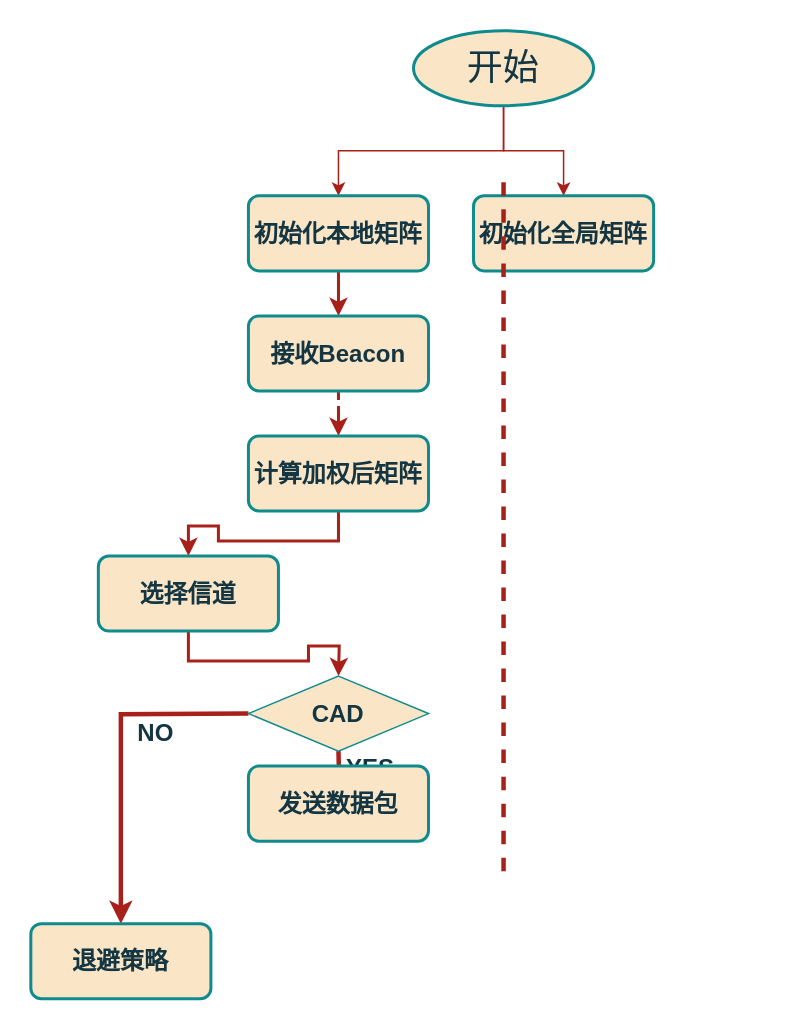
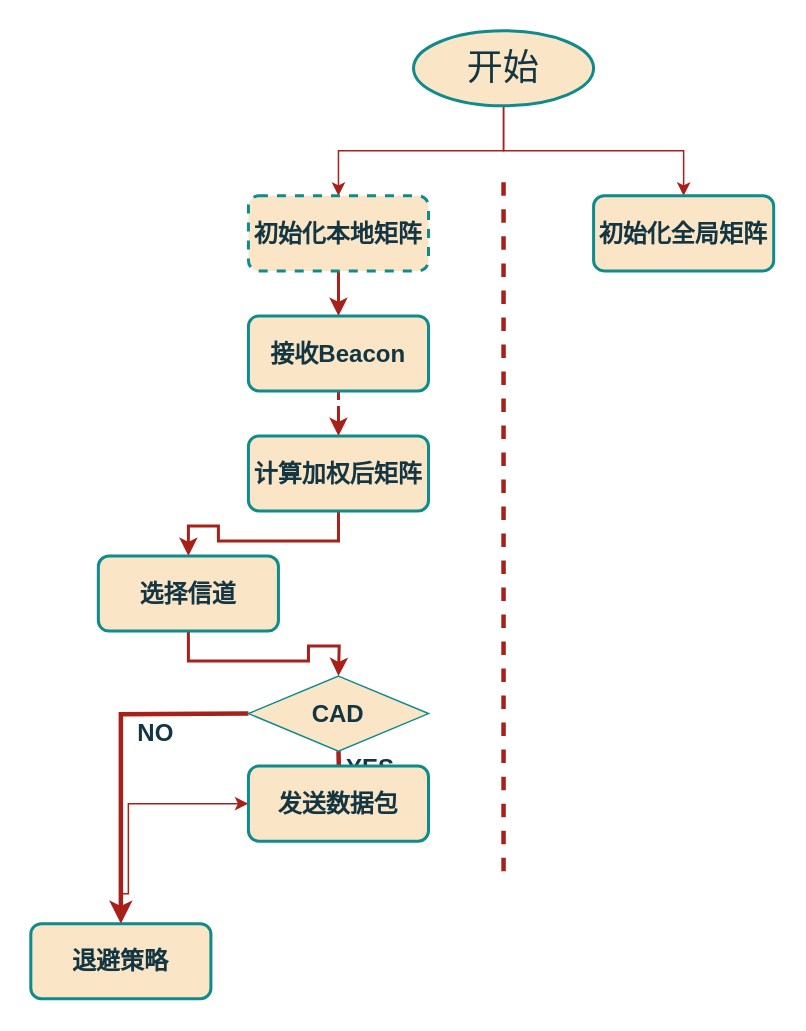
node "初始化本地矩阵": style solid -> dashed
node "初始化全局矩阵": moved (563, 233) -> (683, 233)
edge "退避策略" -> "发送数据包": added
